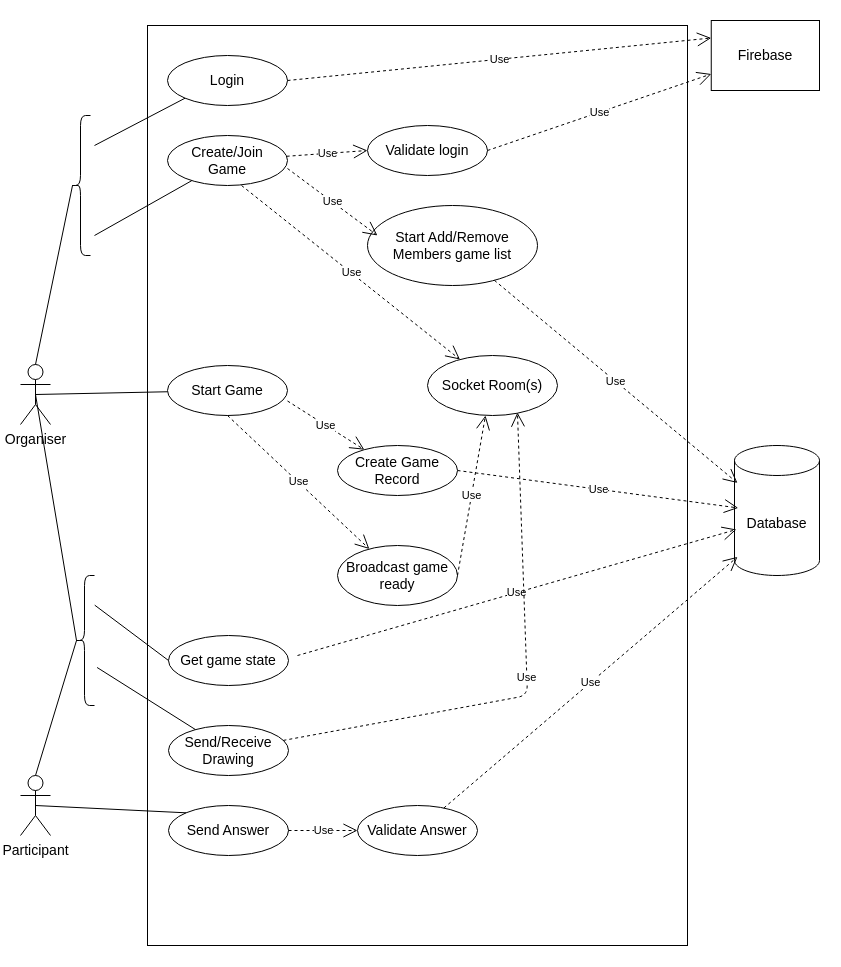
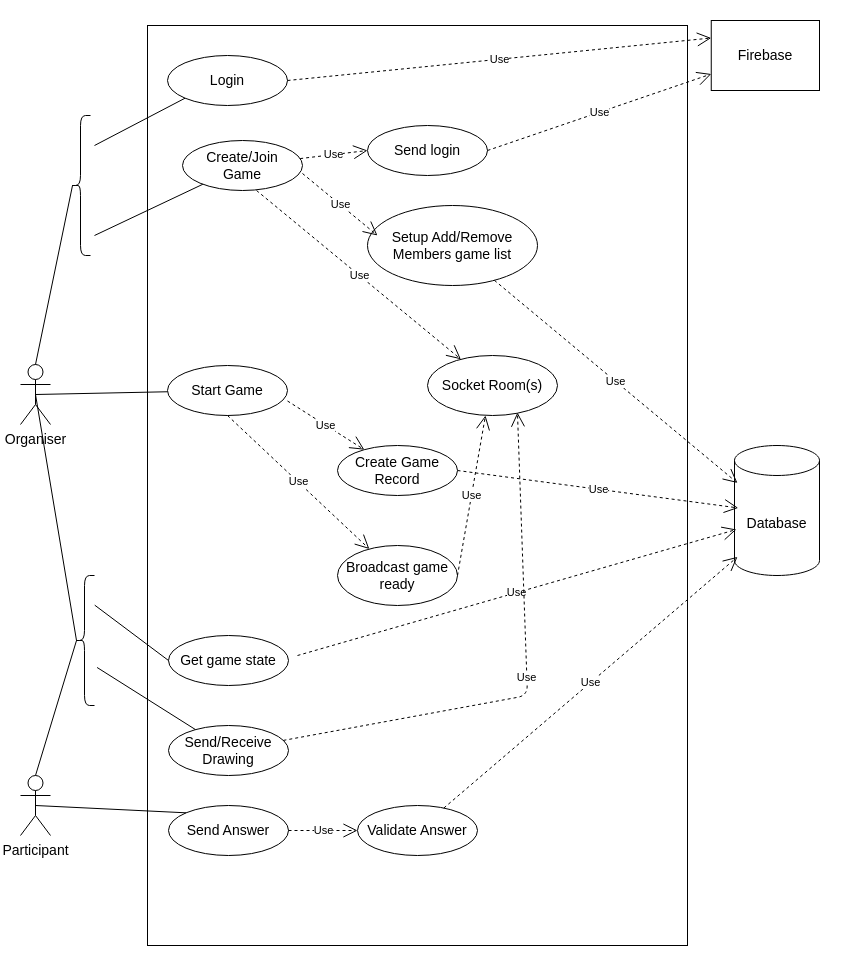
node "Validate login": label "Validate login" -> "Send login"
node "Create/Join Game": moved (228, 161) -> (243, 166)
node "Start Add/Remove Members game list": label "Start Add/Remove Members game list" -> "Setup Add/Remove Members game list"
